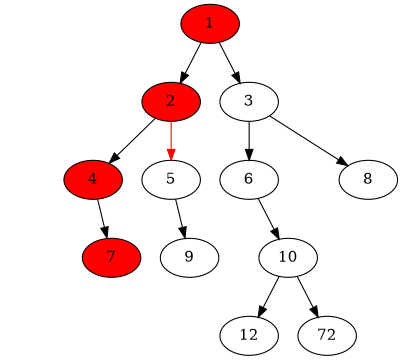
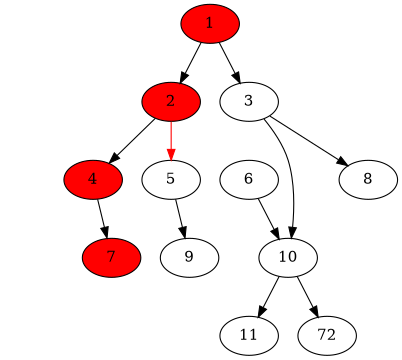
edge "3" -> "6": now "3" -> "10"
node "12": label "12" -> "11"
